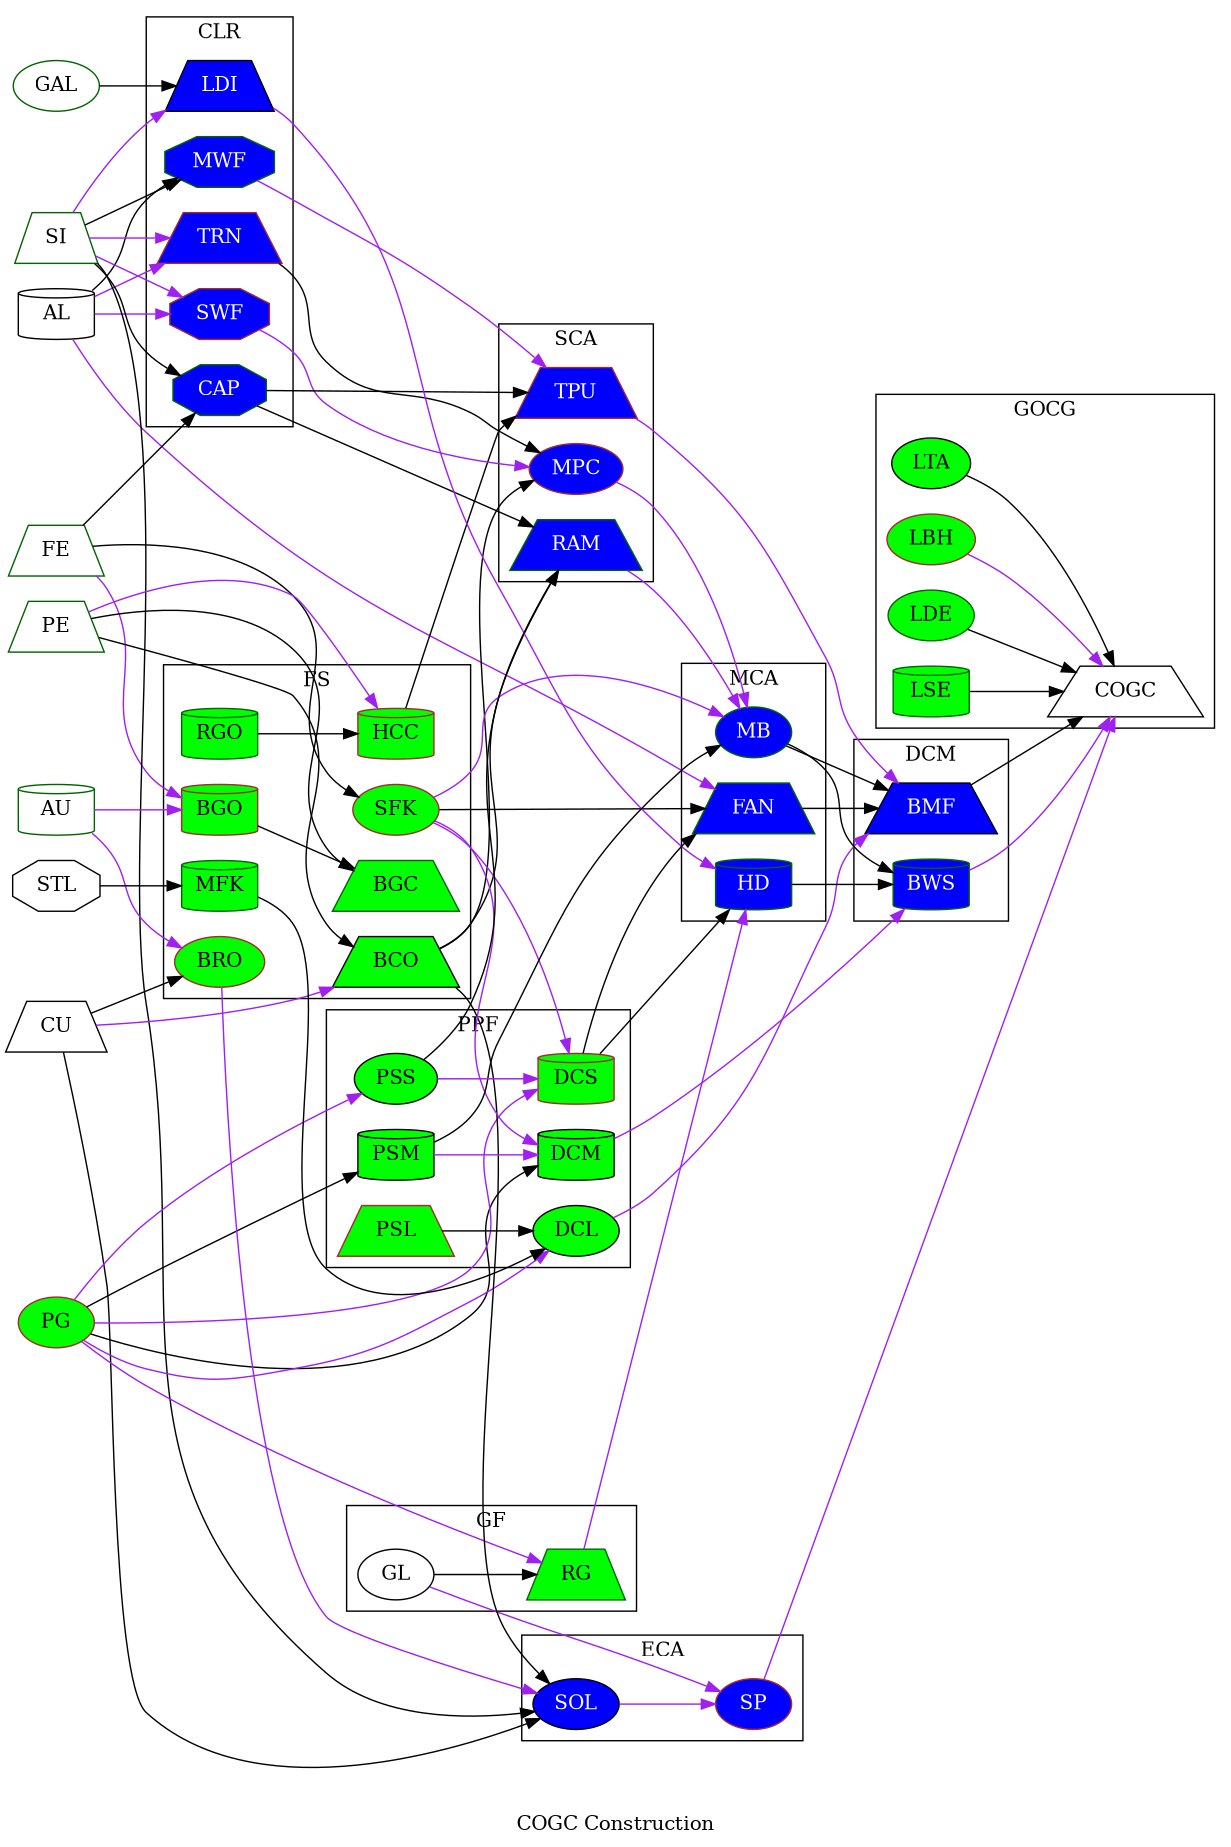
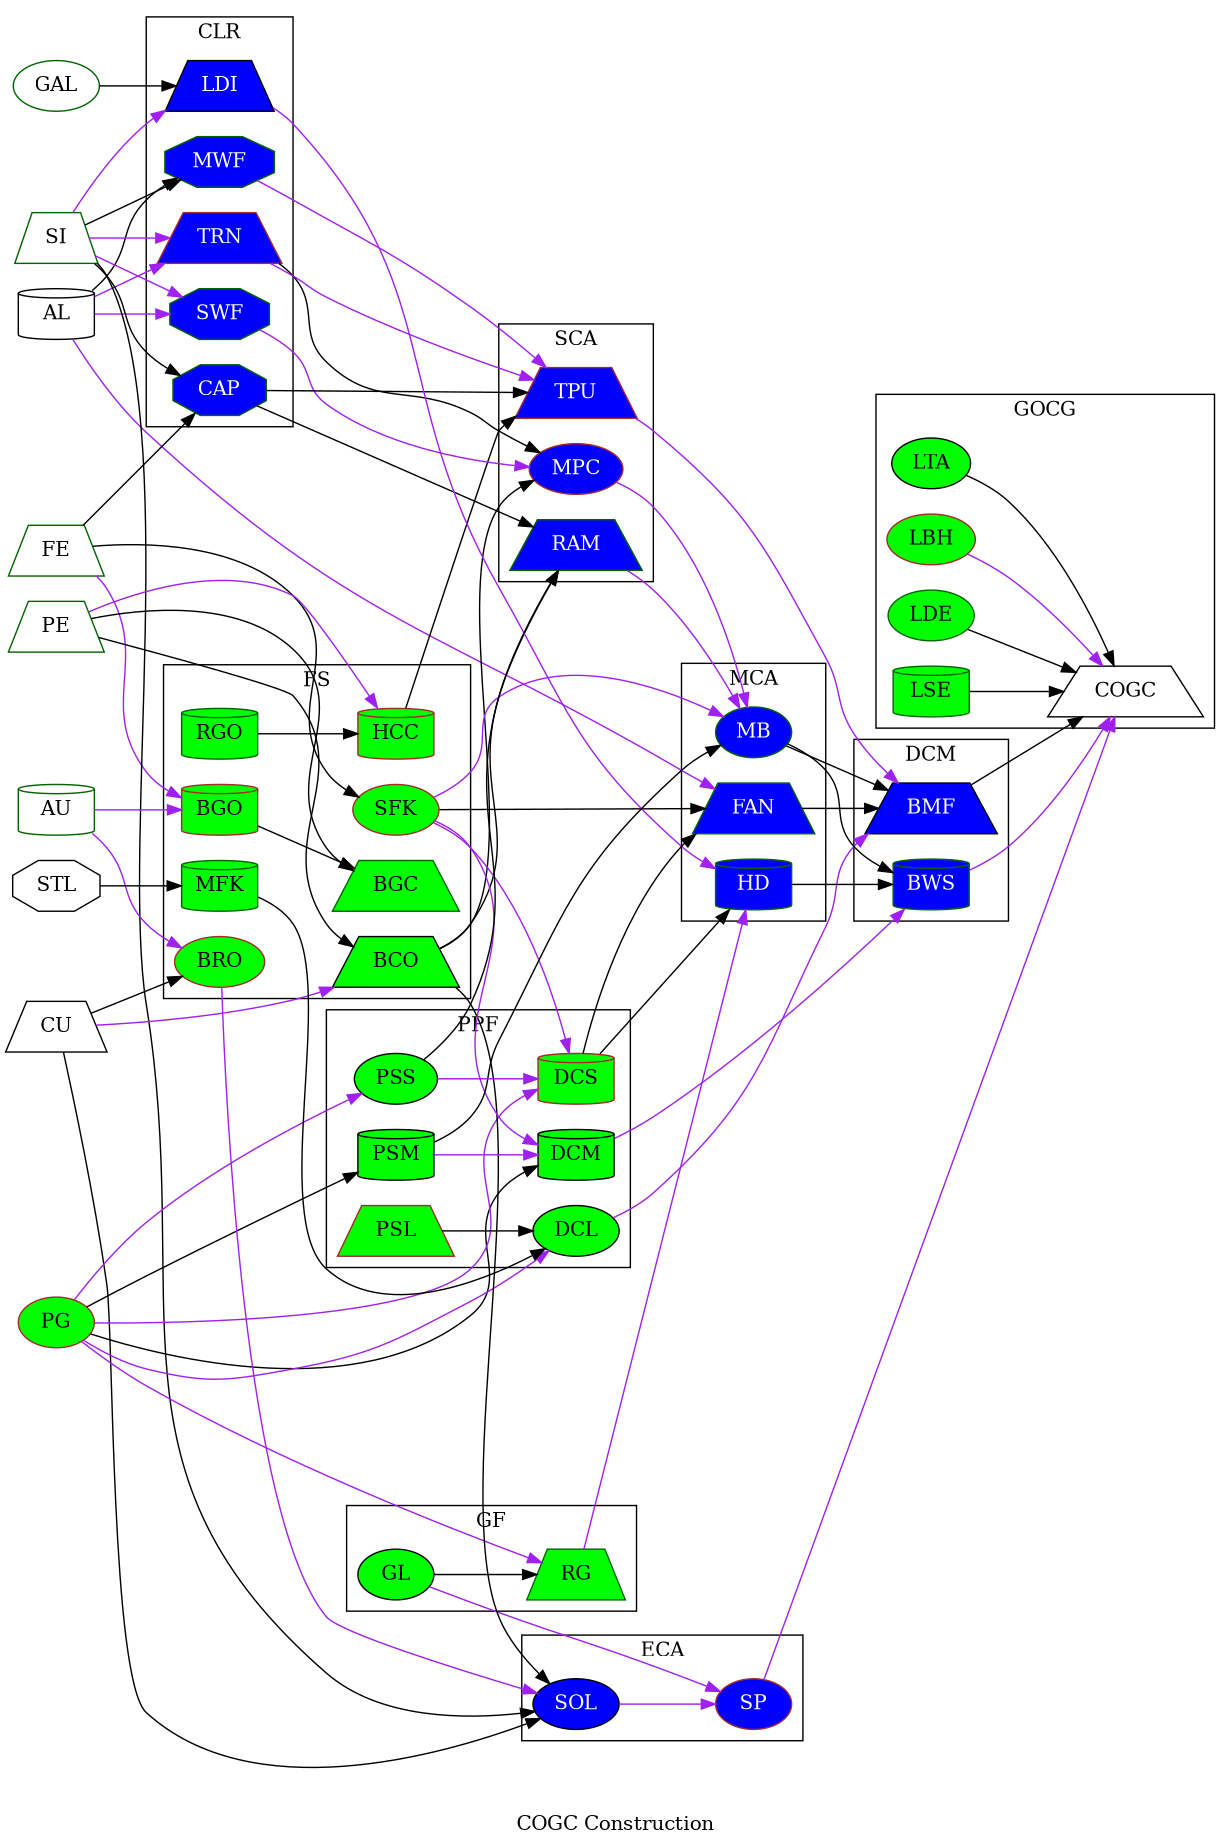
node "SWF": color brown -> darkgreen
edge "TRN" -> "TPU": added
node "GL": fillcolor white -> green
